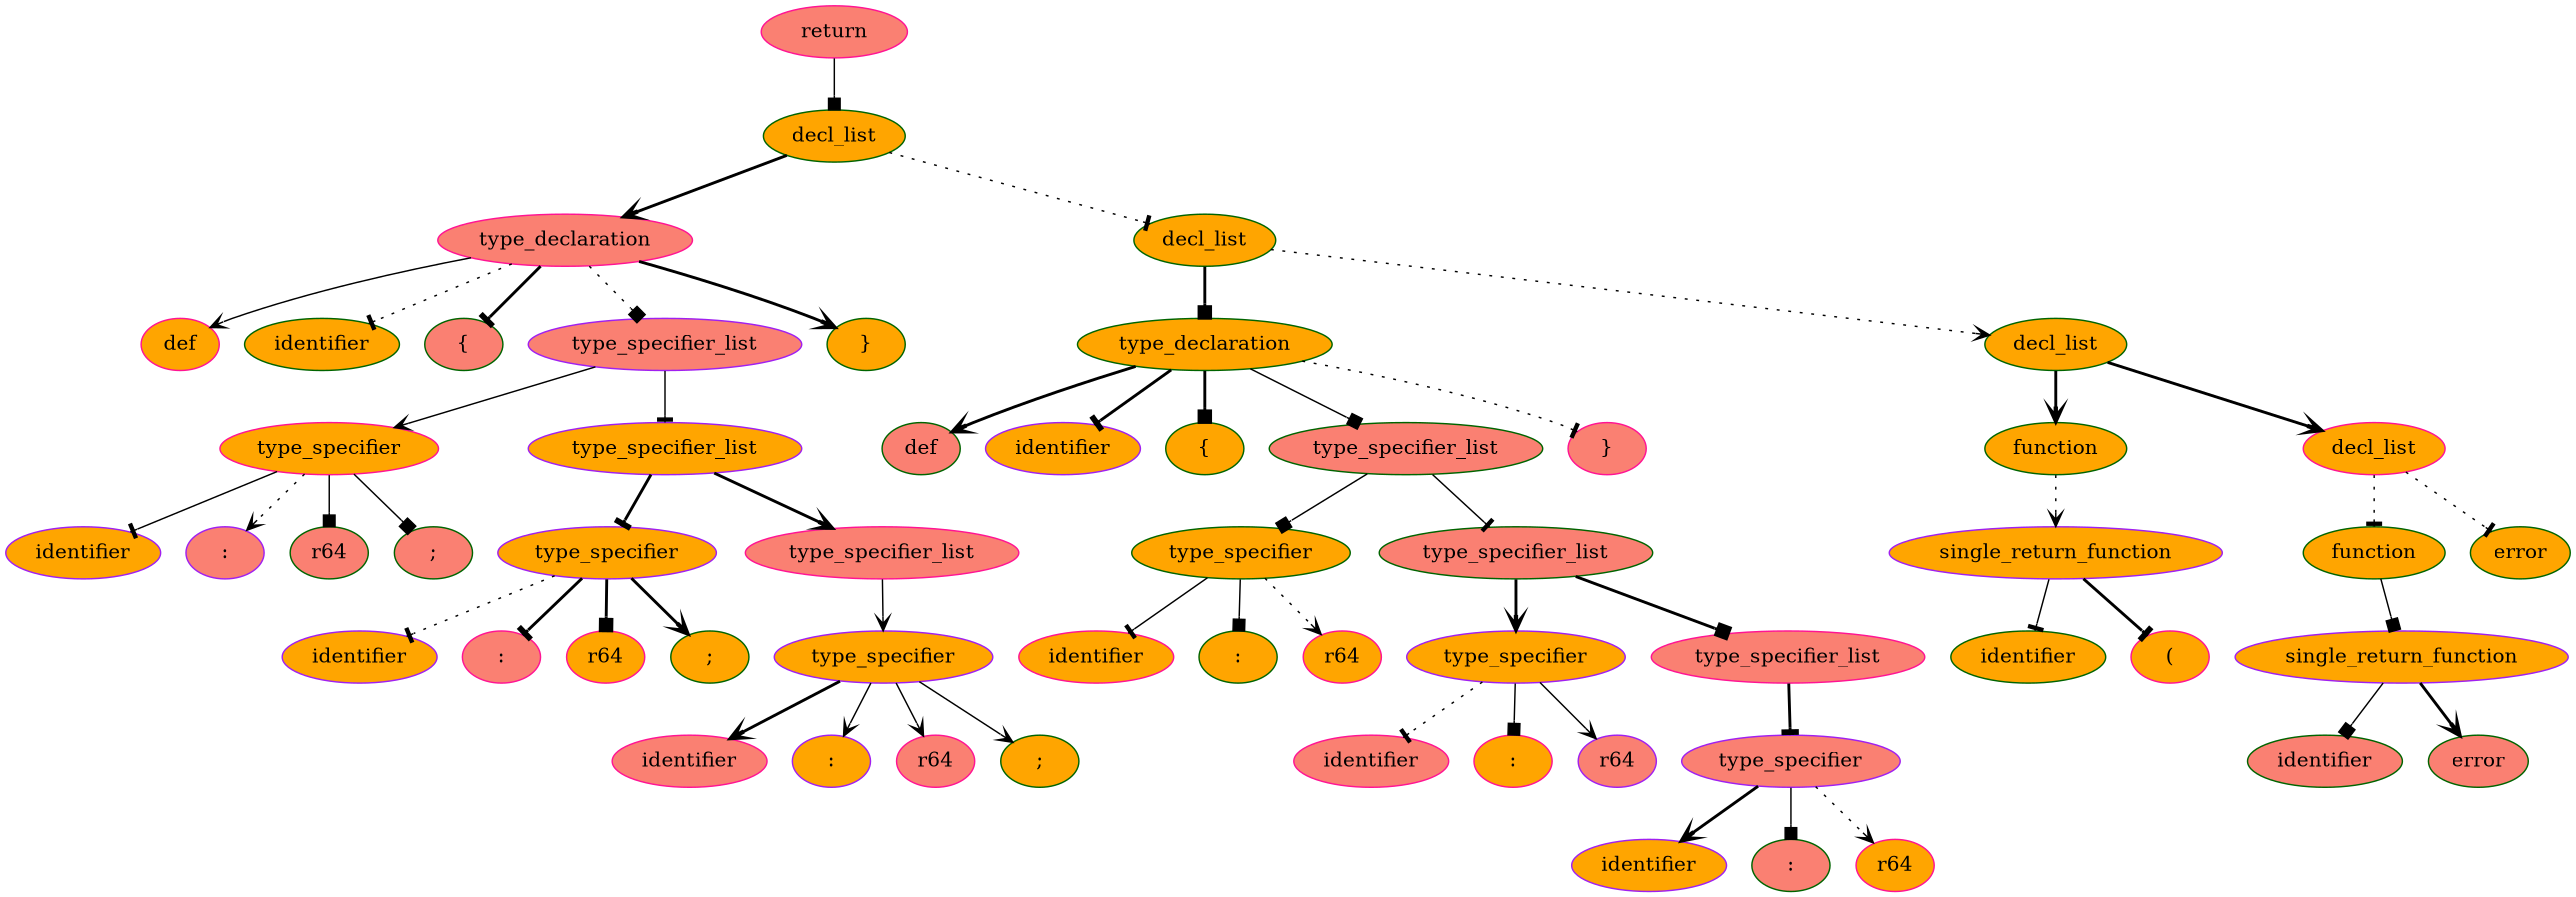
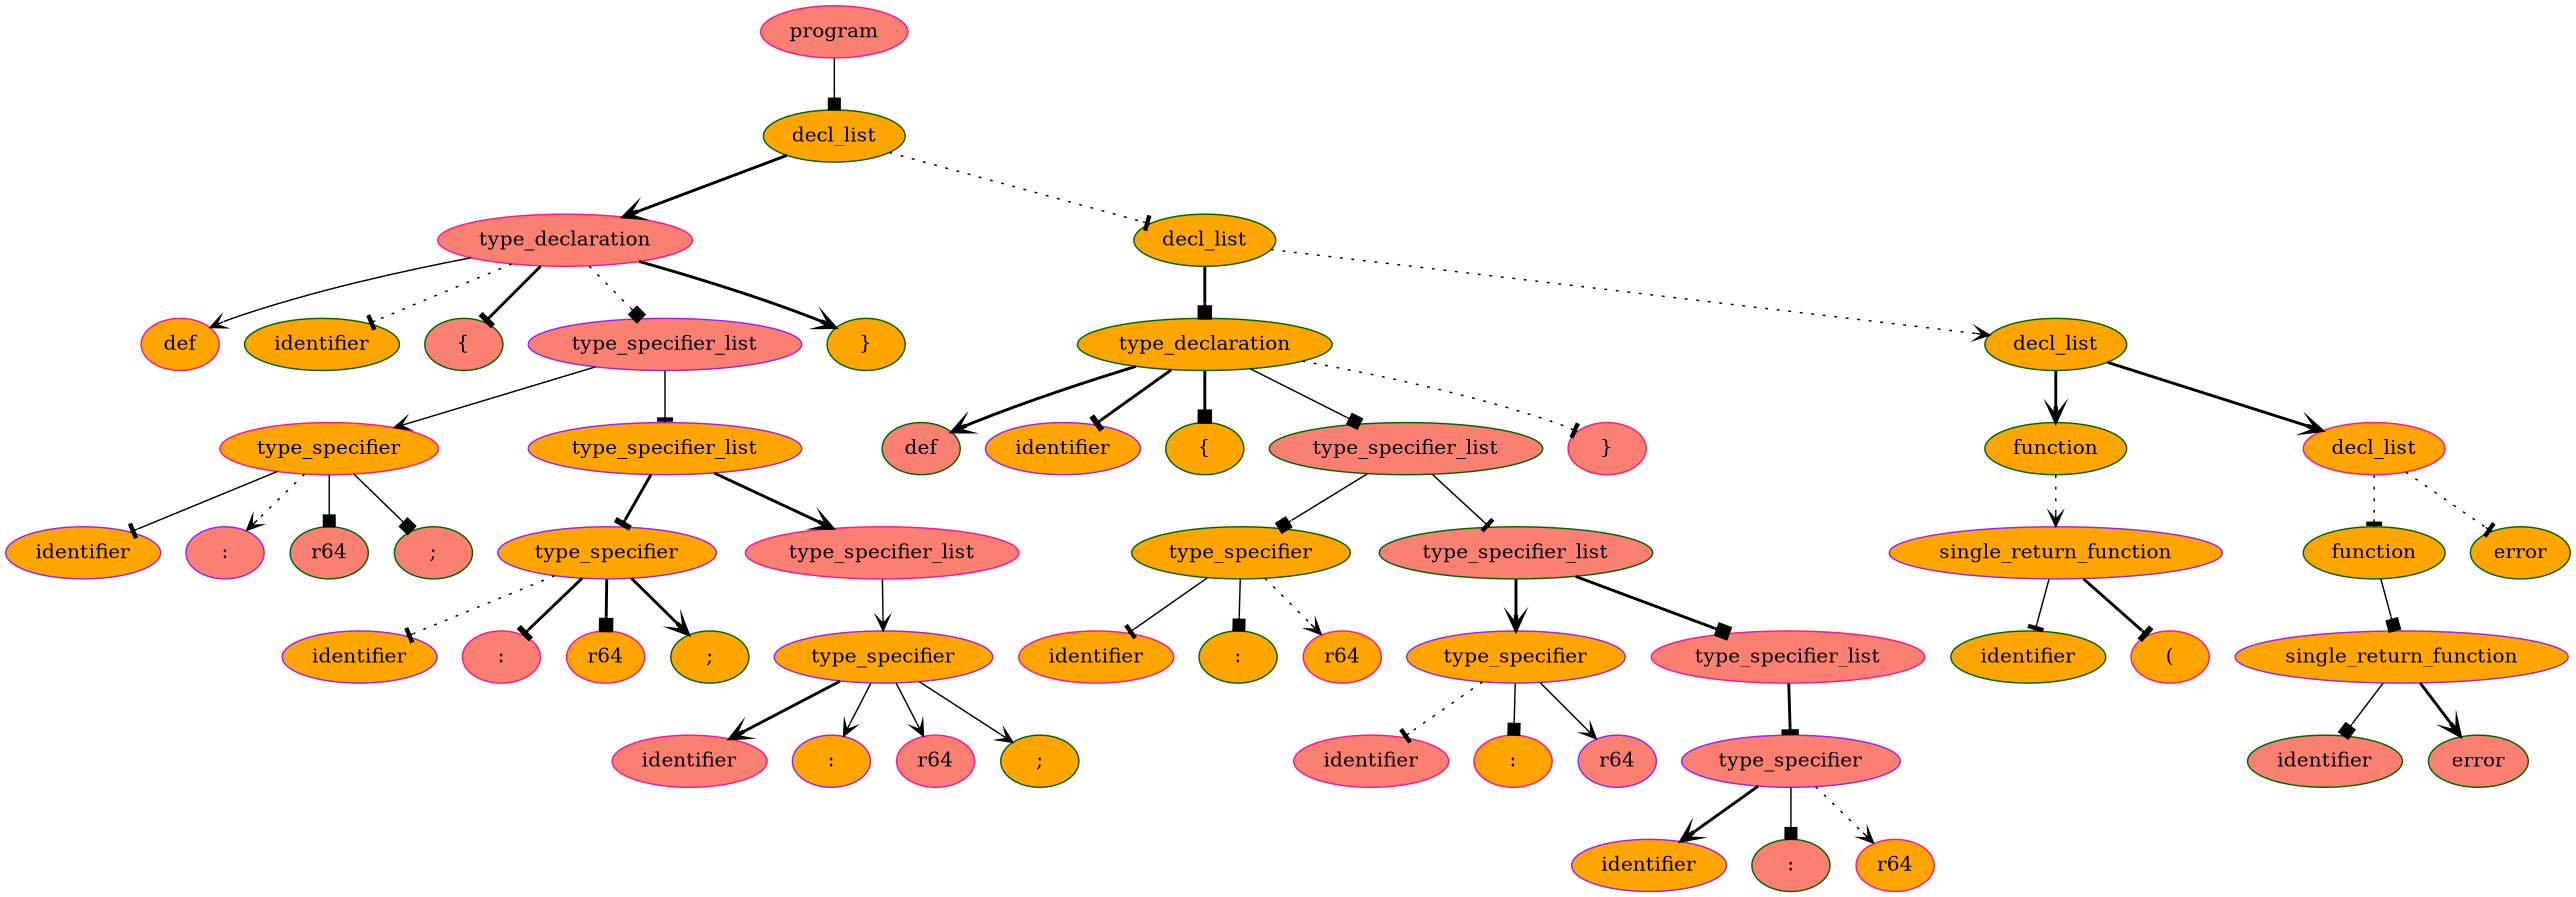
node "return": label "return" -> "program"
